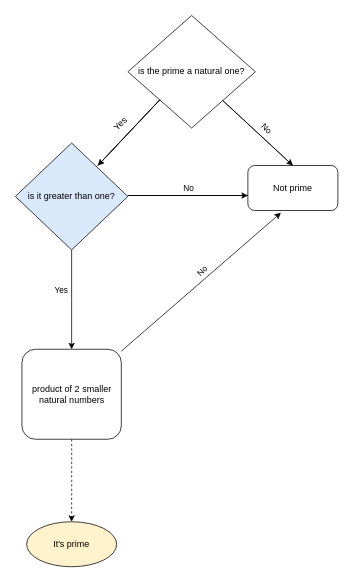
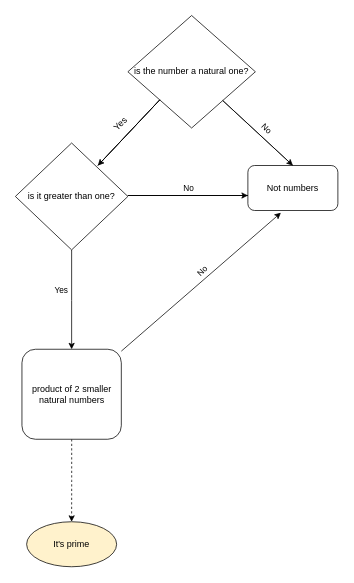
node "is the prime a natural one?": label "is the prime a natural one?" -> "is the number a natural one?"
node "Not prime": label "Not prime" -> "Not numbers"
node "is it greater than one?": fillcolor #dae8fc -> #ffffff
